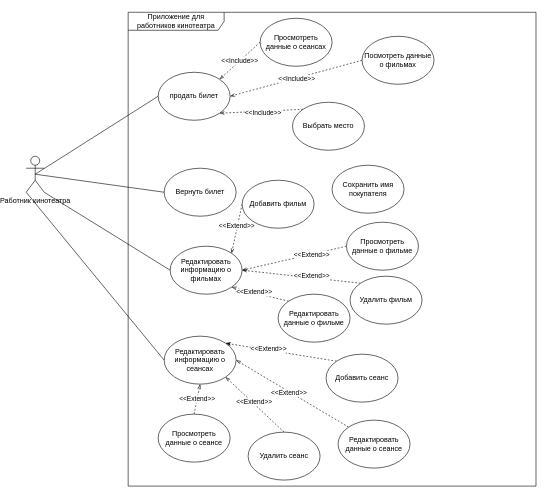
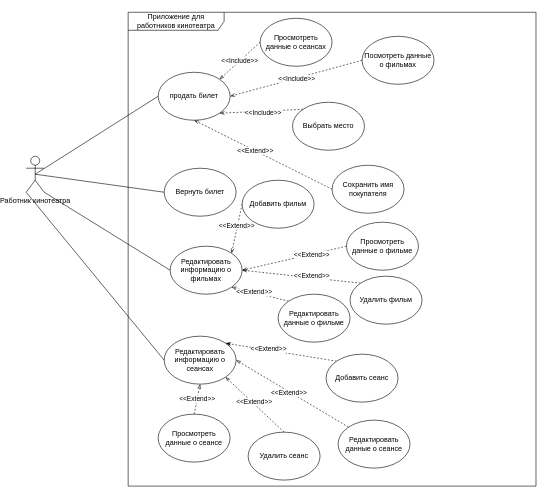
edge "Сохранить имя покупателя" -> "продать билет": added, label "<<Extend>>"
